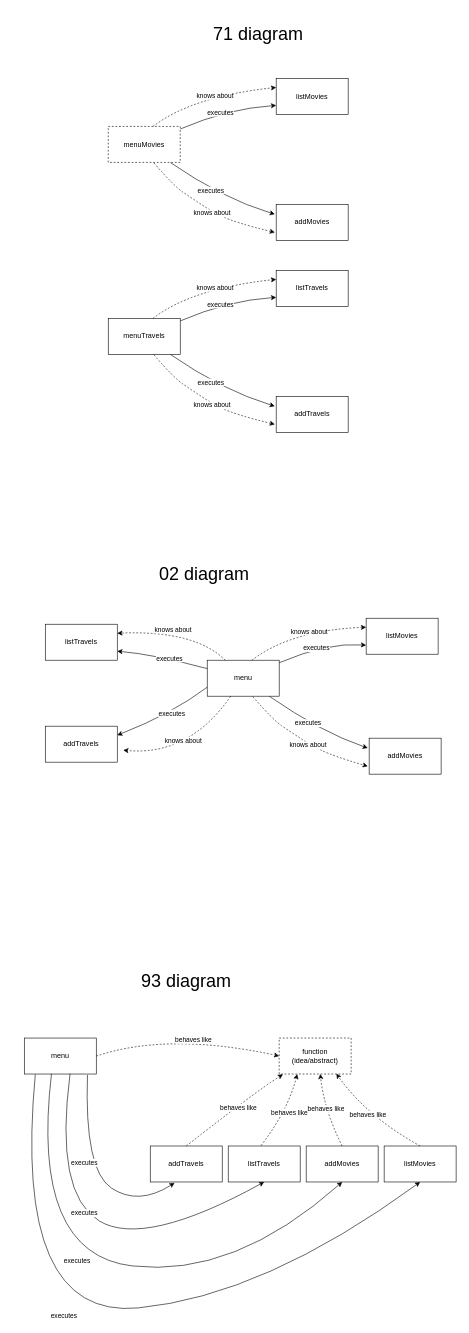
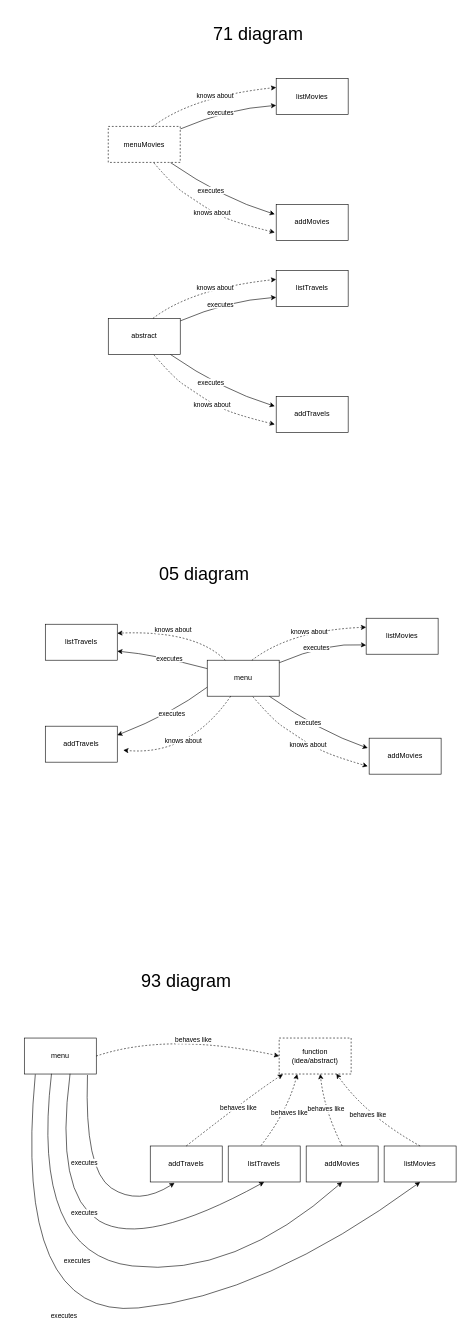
node "menuTravels": label "menuTravels" -> "abstract"
node "02 diagram": label "02 diagram" -> "05 diagram"
